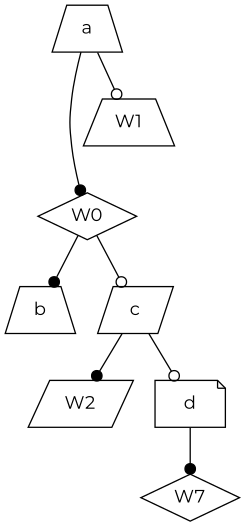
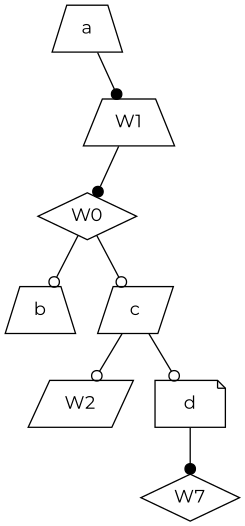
edge "a" -> "W1": arrowhead odot -> dot
edge "a" -> "W0": now "W1" -> "W0"
edge "W0" -> "b": arrowhead dot -> odot
edge "c" -> "W2": arrowhead dot -> odot
